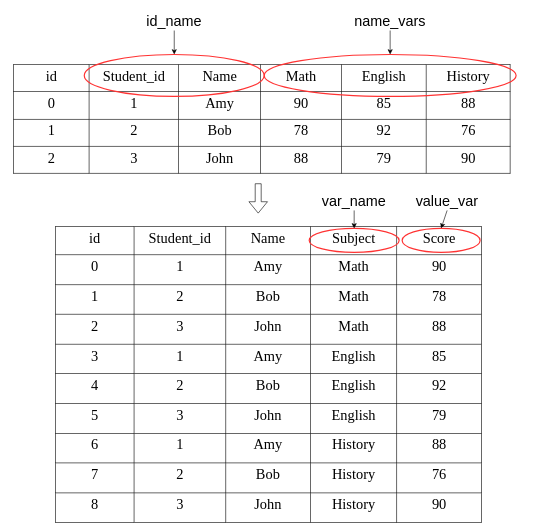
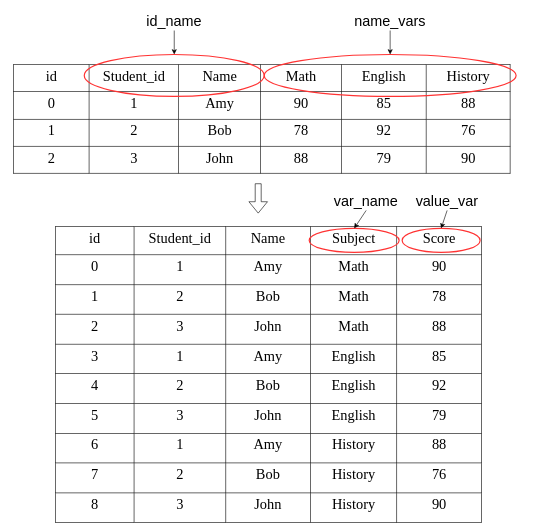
node "var_name": moved (354, 201) -> (366, 201)
